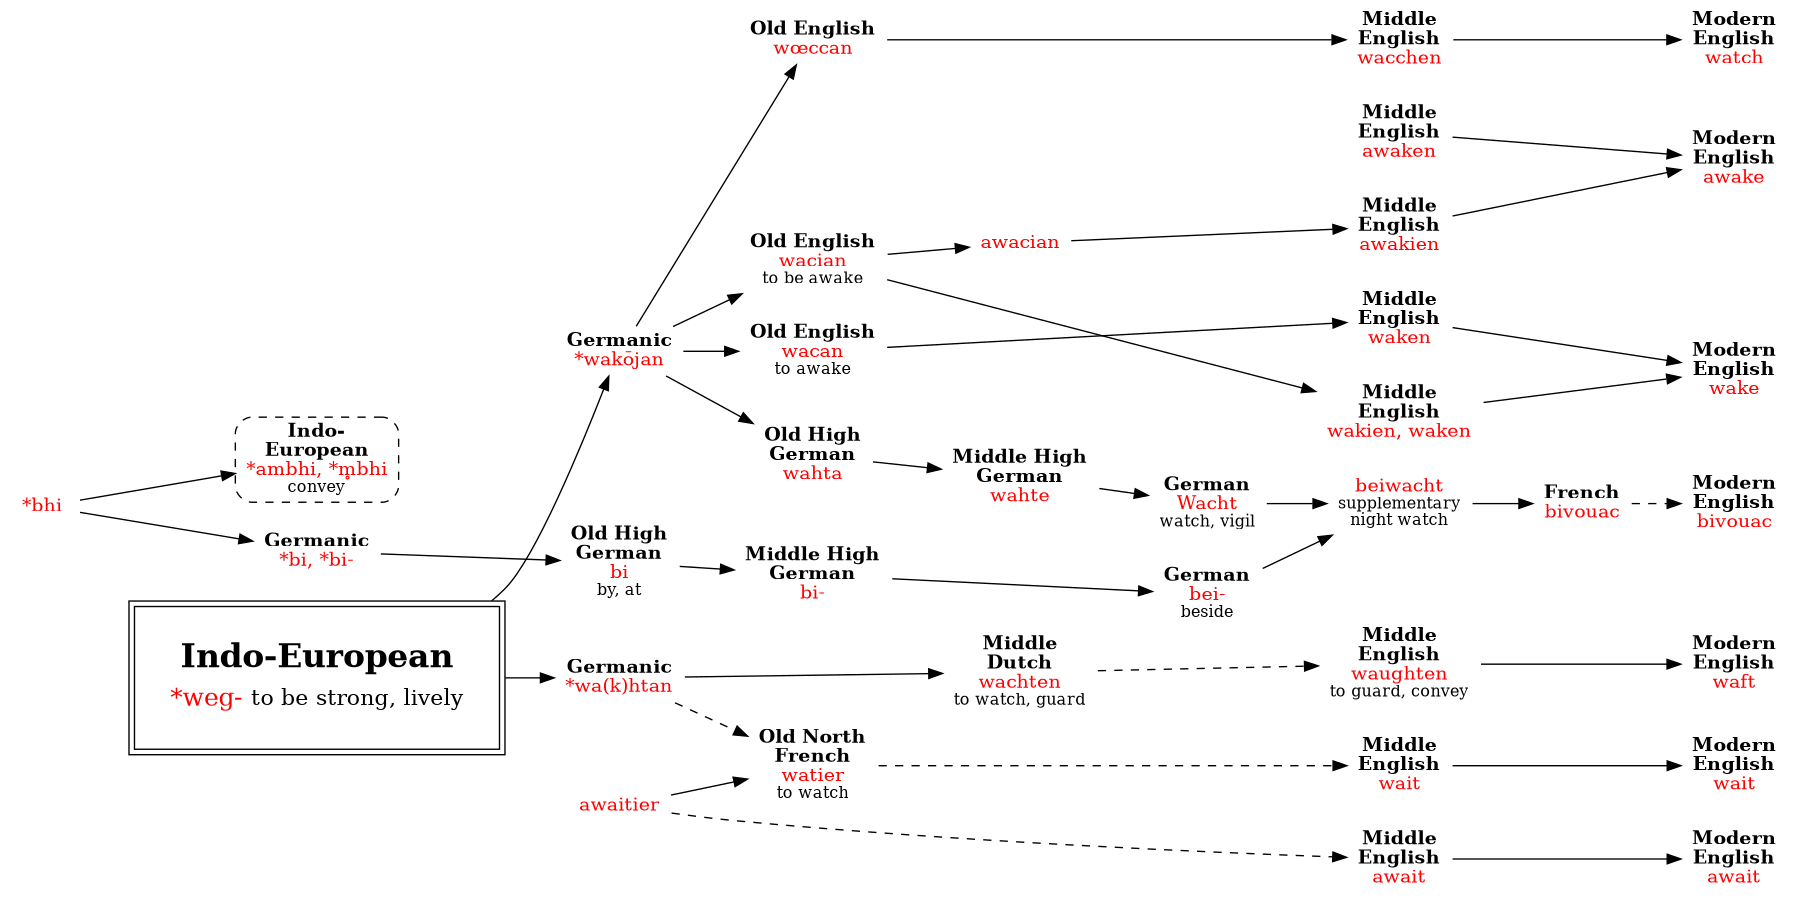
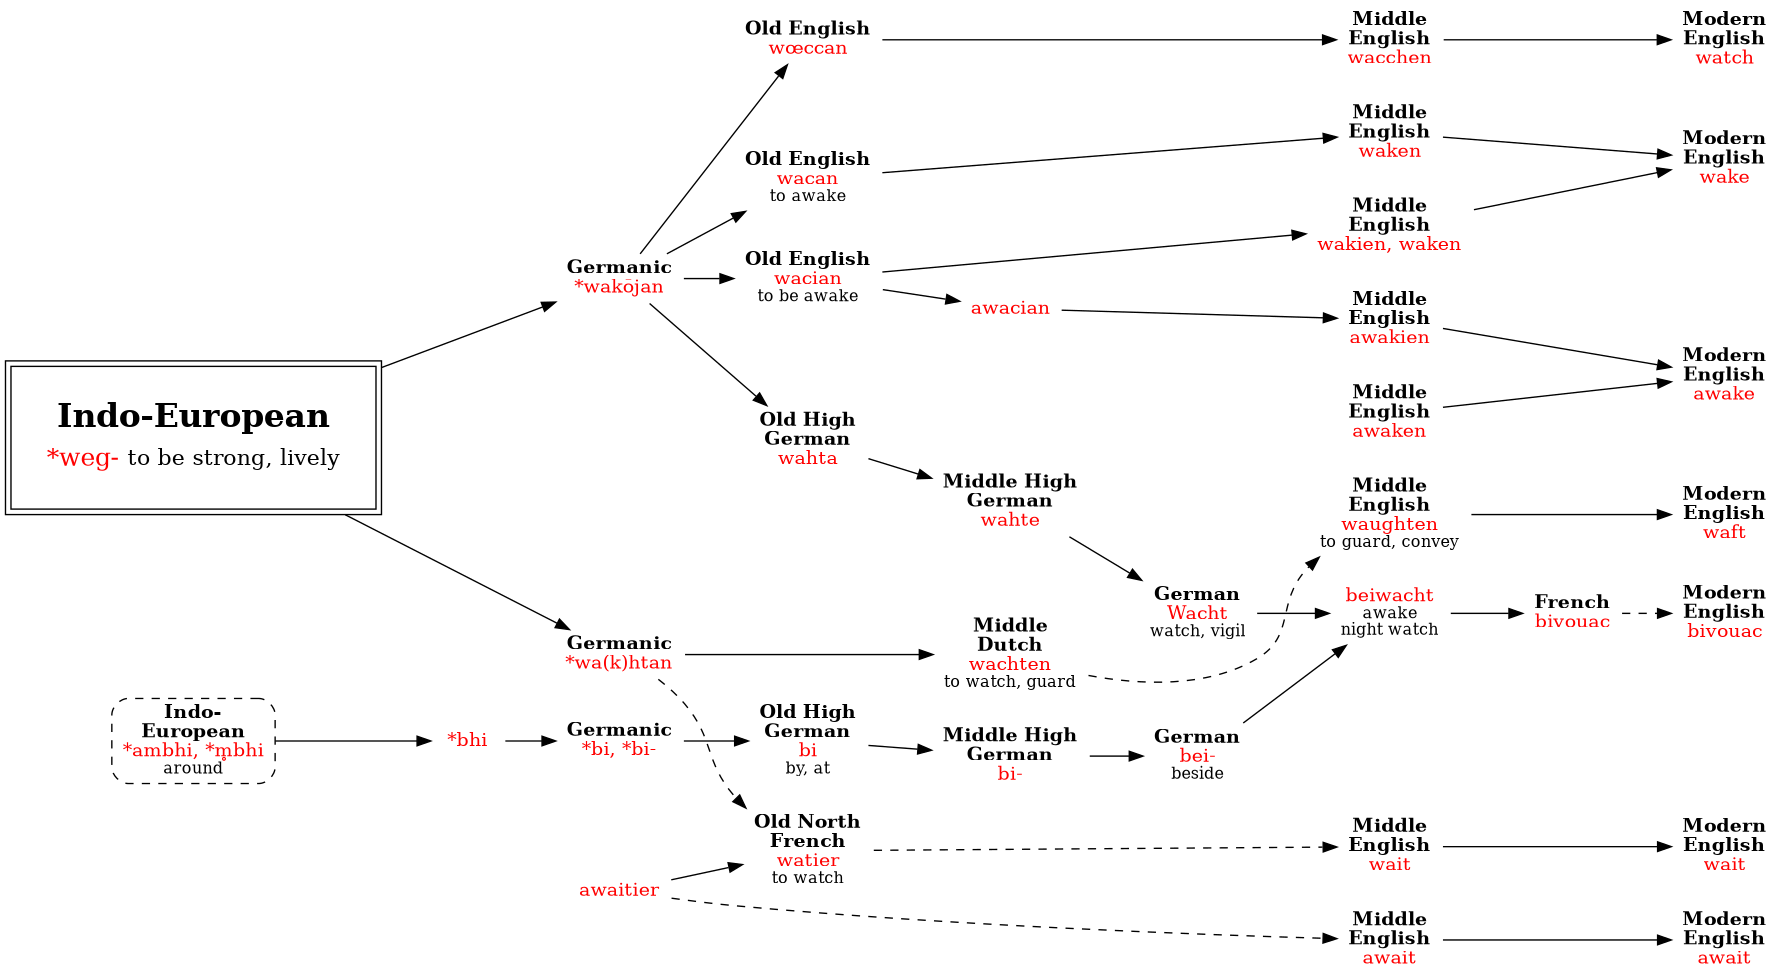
node "Indo-": text "convey" -> "around"
edge "*bhi" -> "Indo-": reversed
node "beiwacht": text "supplementary" -> "awake"
